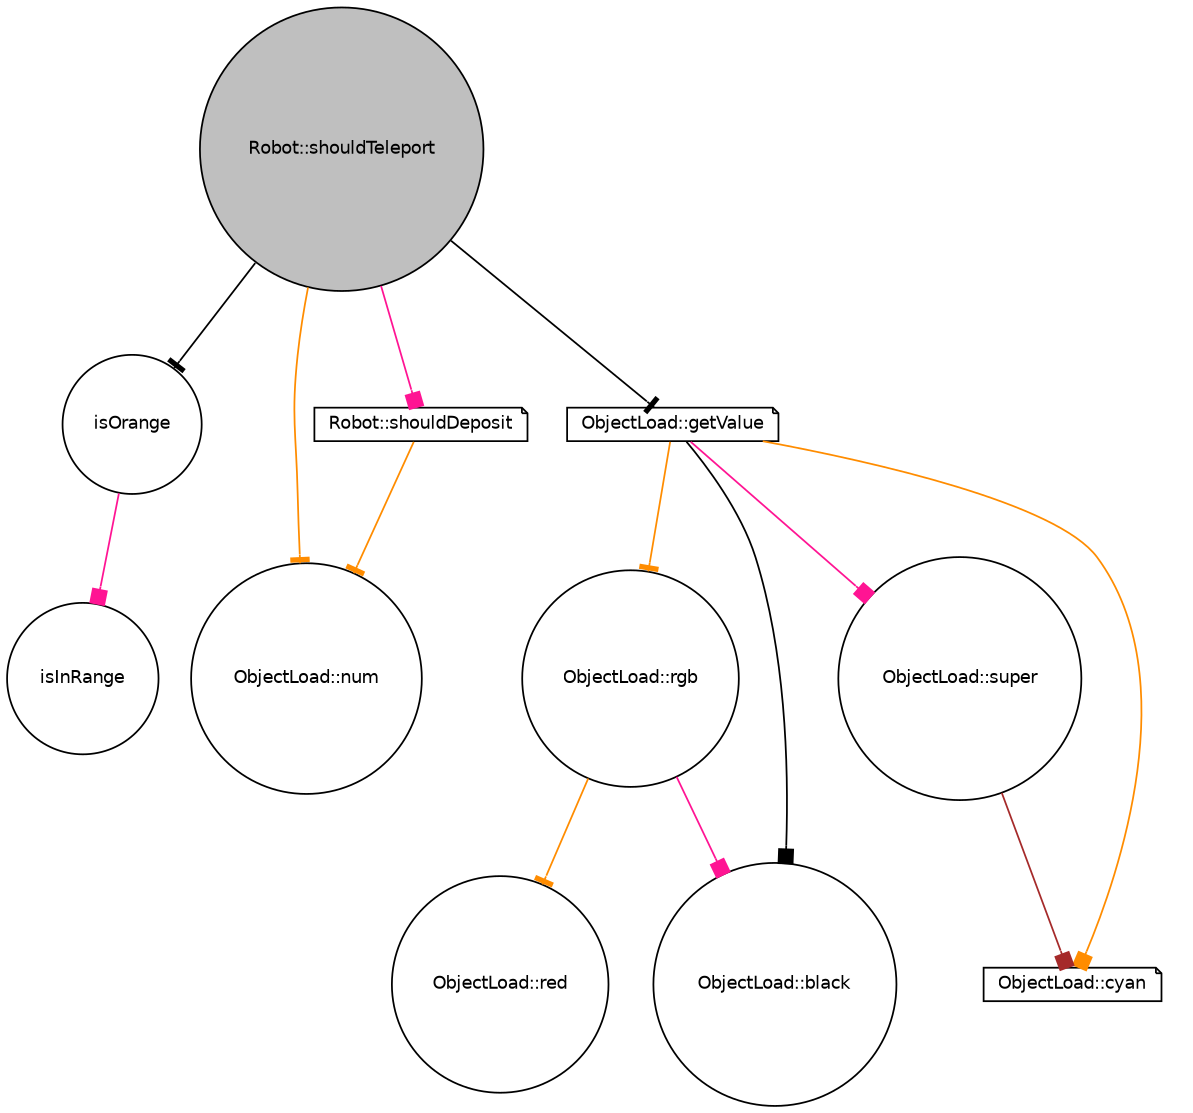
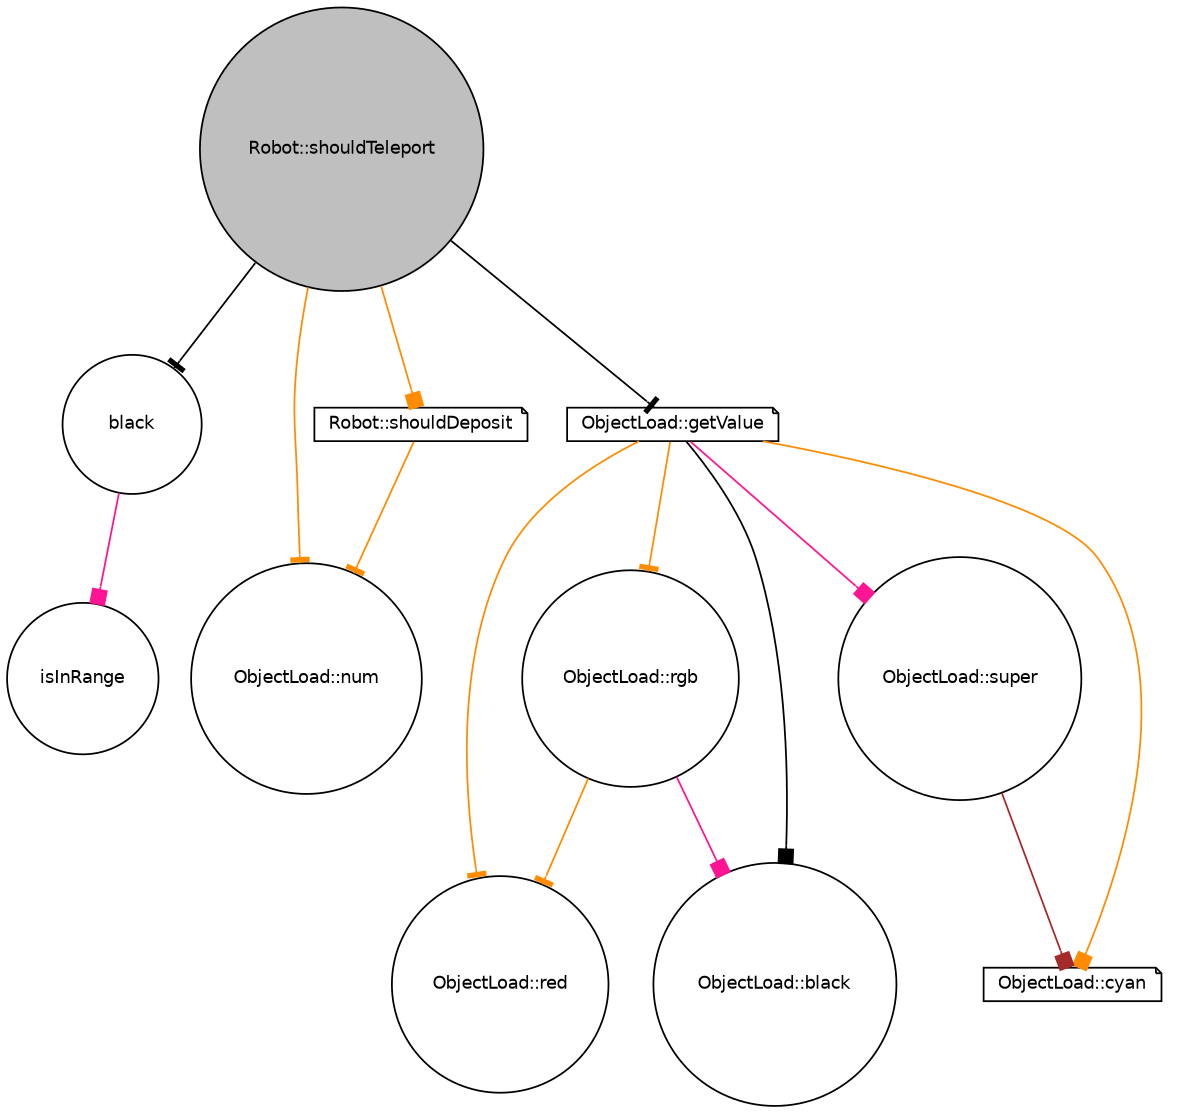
edge "Robot::shouldTeleport" -> "Robot::shouldDeposit": color deeppink -> darkorange
node "isOrange": label "isOrange" -> "black"
edge "ObjectLoad::getValue" -> "ObjectLoad::red": added
